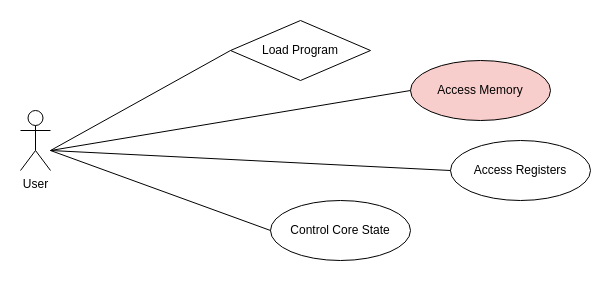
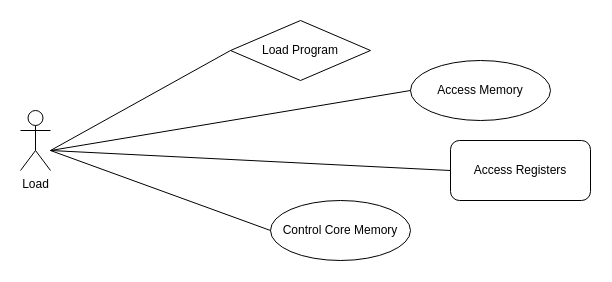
node "Access Memory": fillcolor #f8cecc -> #ffffff
node "Access Registers": shape ellipse -> rounded rectangle
node "User": label "User" -> "Load"
node "Control Core State": label "Control Core State" -> "Control Core Memory"
